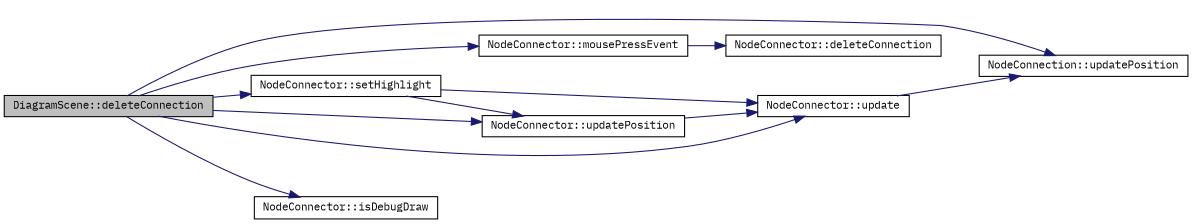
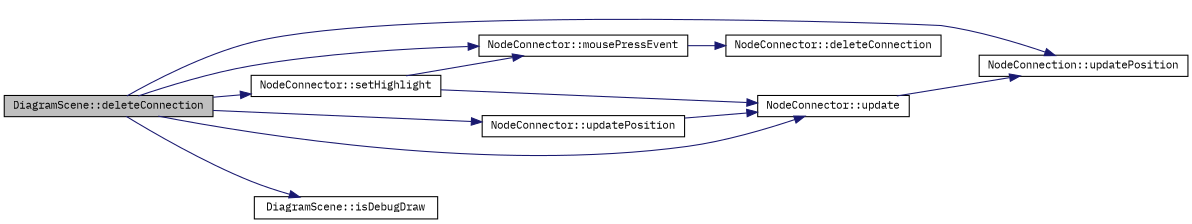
edge "NodeConnector::setHighlight" -> "NodeConnector::updatePosition": now "NodeConnector::setHighlight" -> "NodeConnector::mousePressEvent"
node "NodeConnector::isDebugDraw": label "NodeConnector::isDebugDraw" -> "DiagramScene::isDebugDraw"
